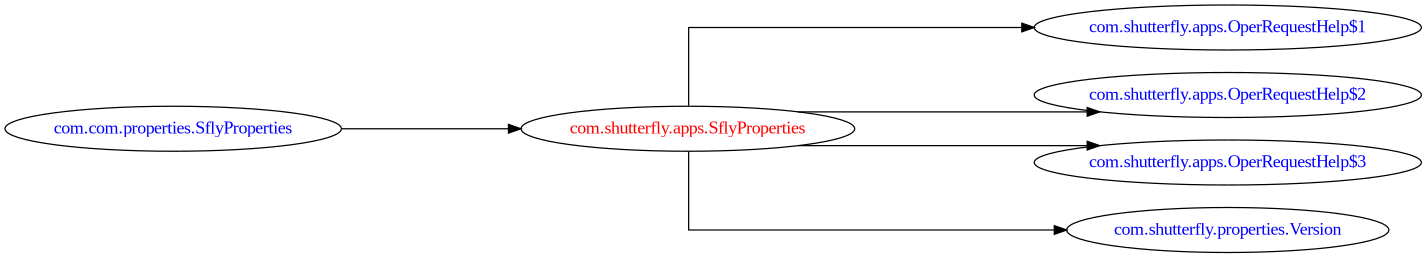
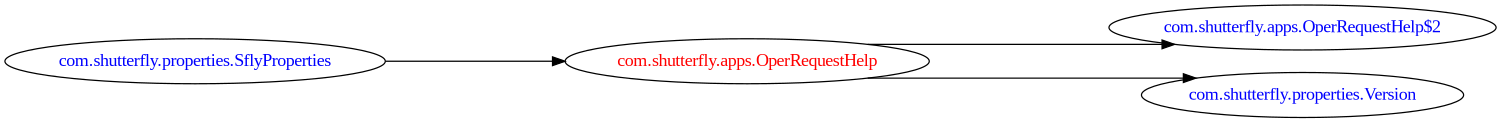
node "com.shutterfly.apps.OperRequestHelp$1": removed
node "com.com.properties.SflyProperties": label "com.com.properties.SflyProperties" -> "com.shutterfly.properties.SflyProperties"
node "com.shutterfly.apps.SflyProperties": label "com.shutterfly.apps.SflyProperties" -> "com.shutterfly.apps.OperRequestHelp"
node "com.shutterfly.apps.OperRequestHelp$3": removed
